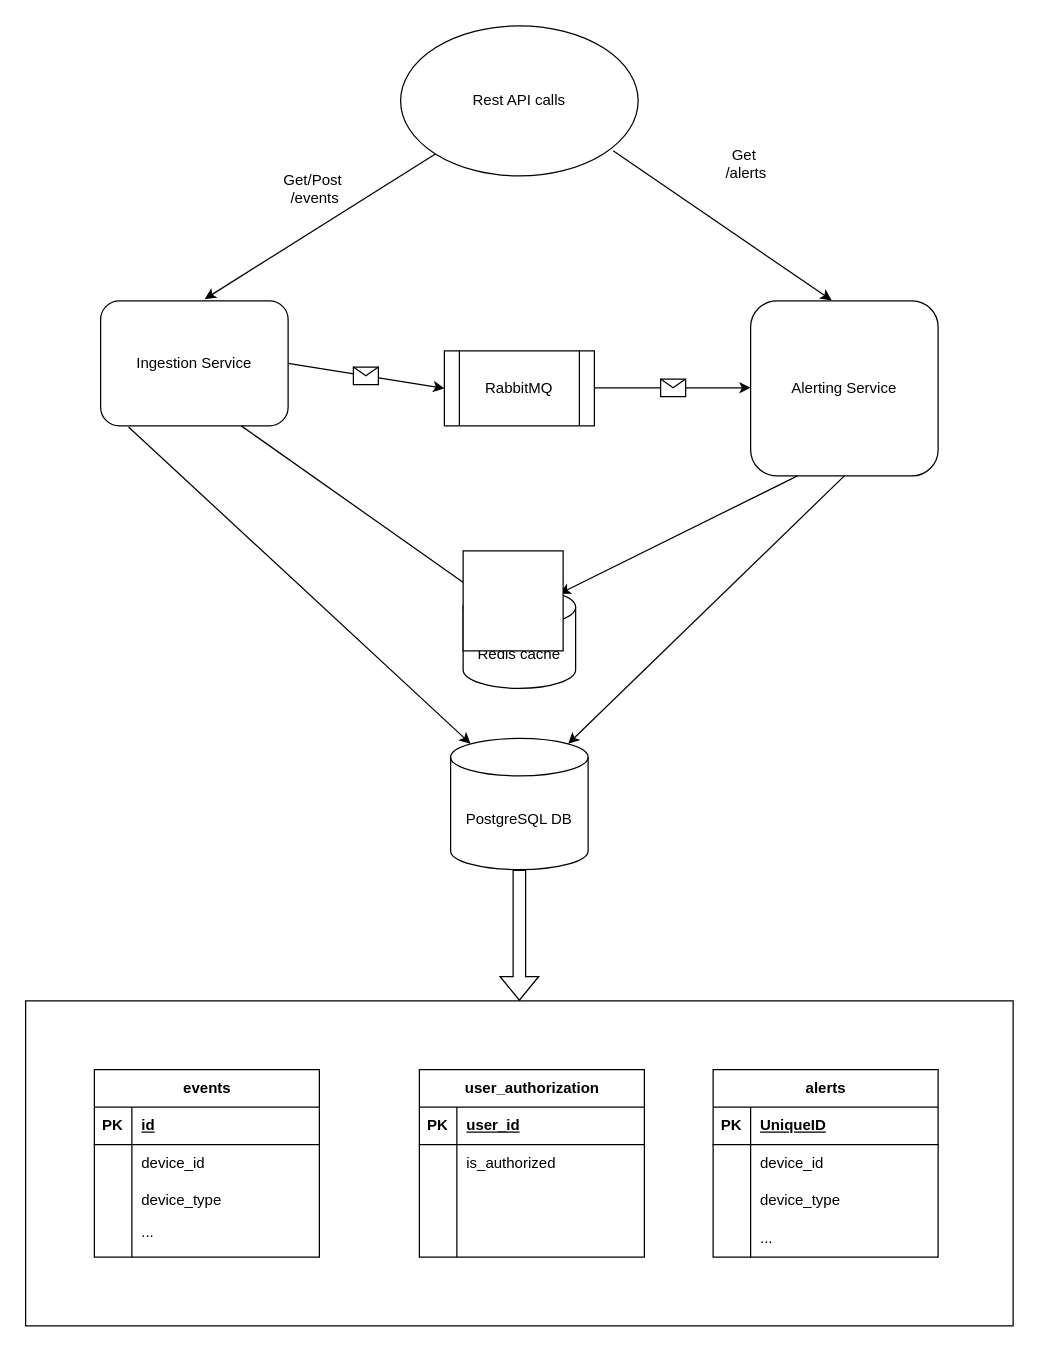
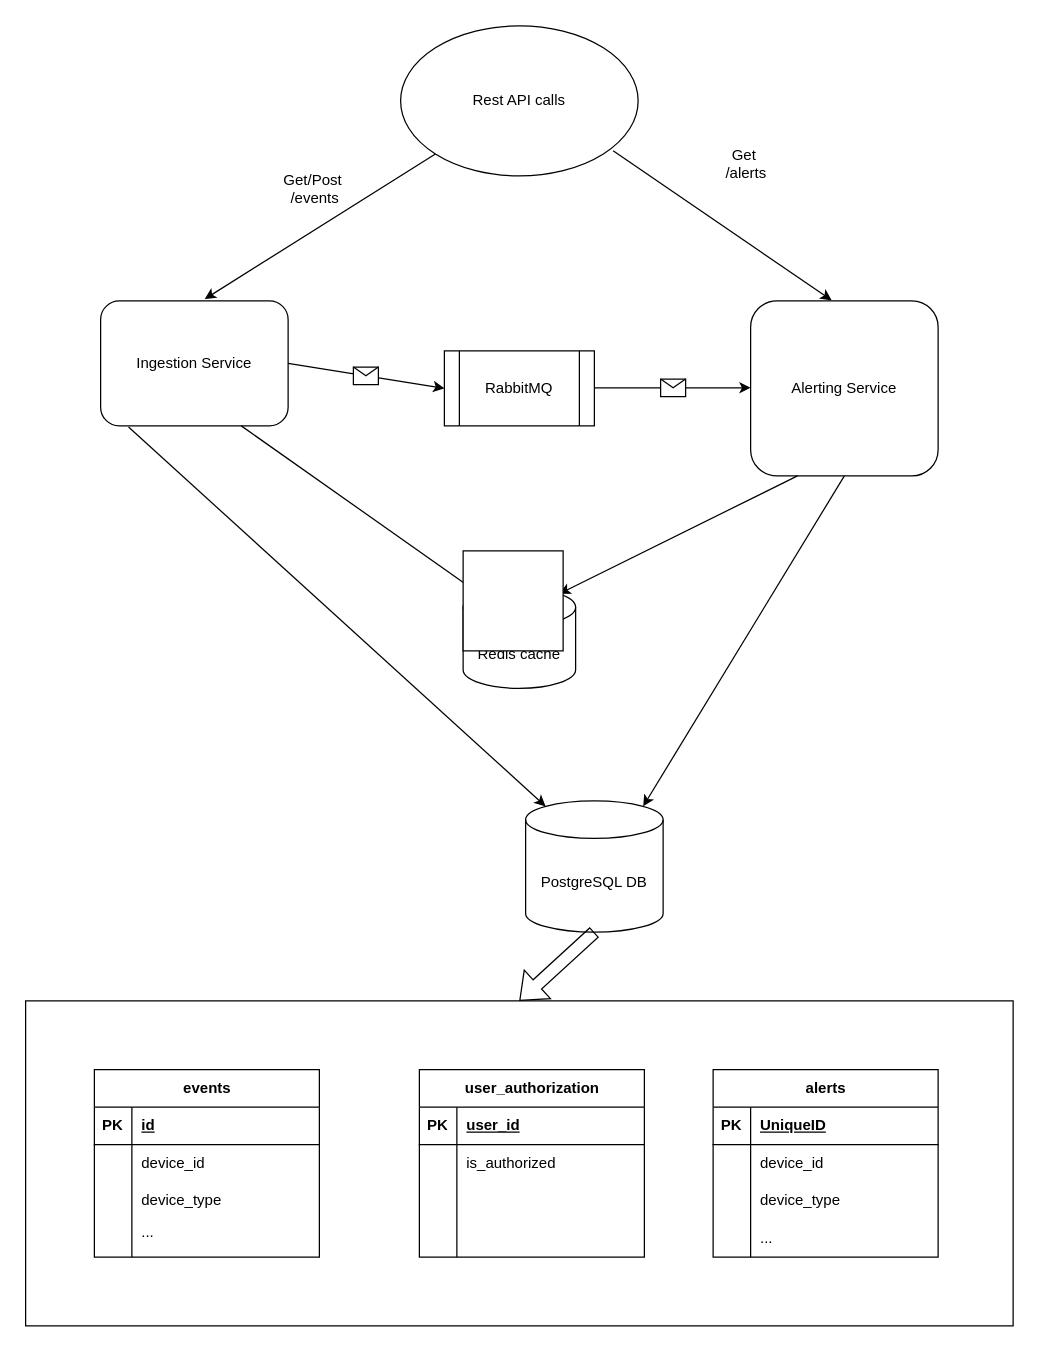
node "PostgreSQL DB": moved (519, 804) -> (594, 866)
